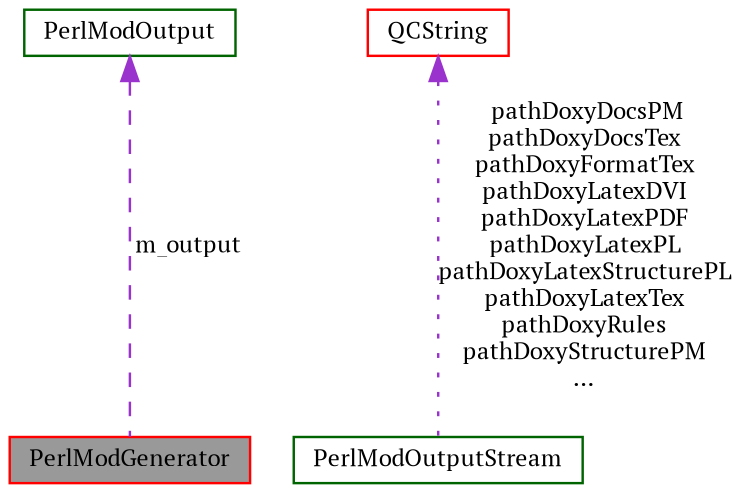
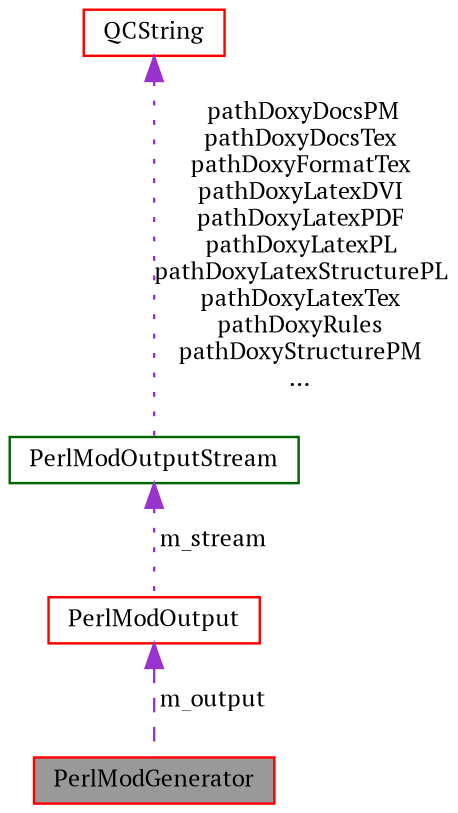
node "PerlModOutput": color darkgreen -> red
edge "PerlModOutput" -> "PerlModOutputStream": added, label "m_stream"
